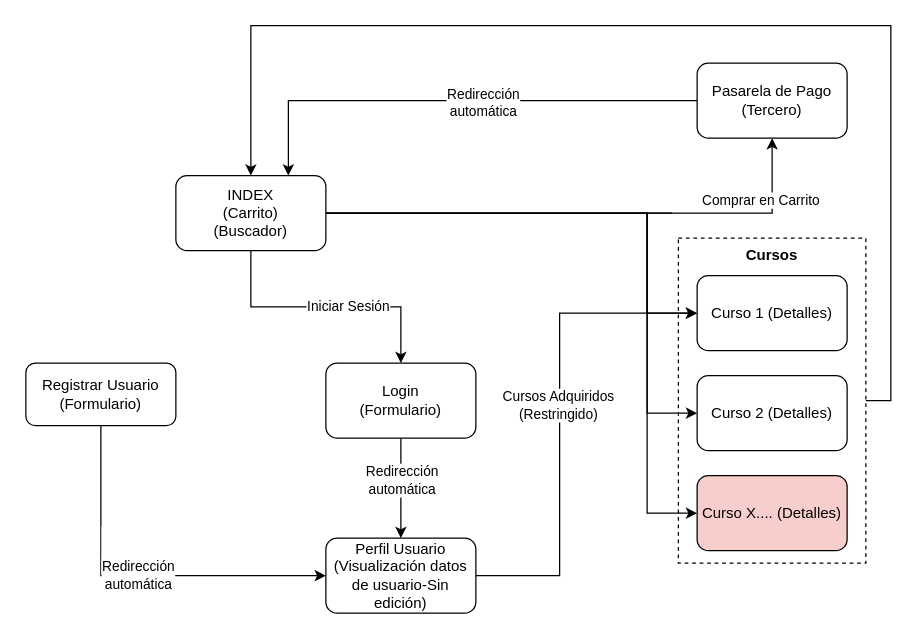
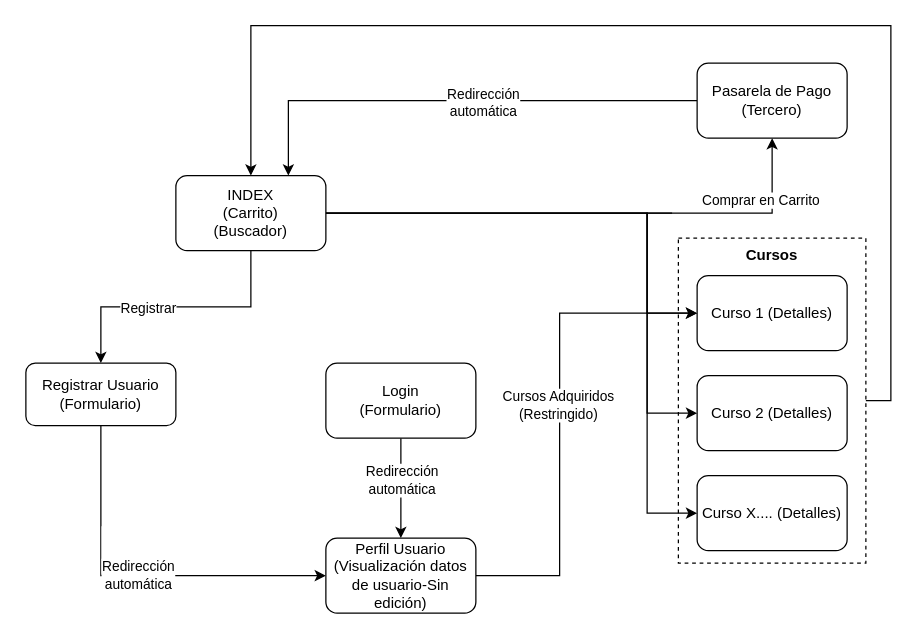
edge "INDEX (Carrito) (Buscador)" -> "Registrar Usuario (Formulario)": added, label "Registrar"
edge "INDEX (Carrito) (Buscador)" -> "Login (Formulario)": removed, label "Iniciar Sesión"
node "Curso X.... (Detalles)": fillcolor #f8cecc -> #ffffff
